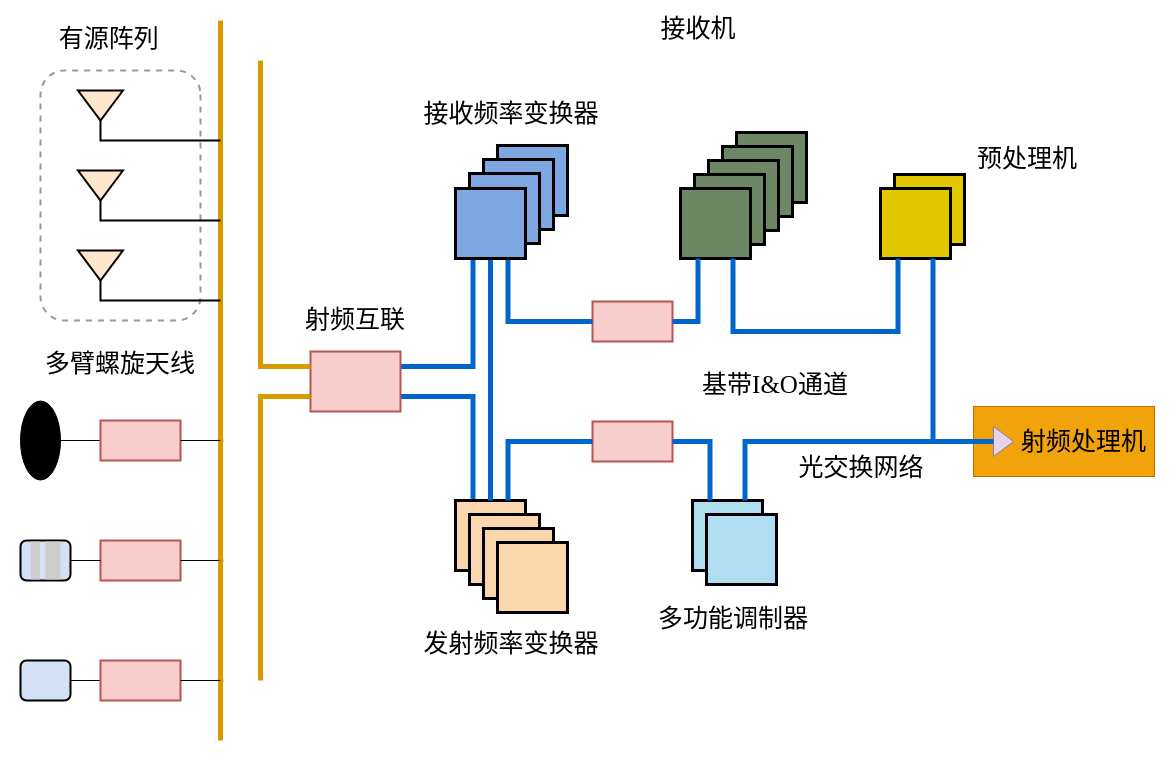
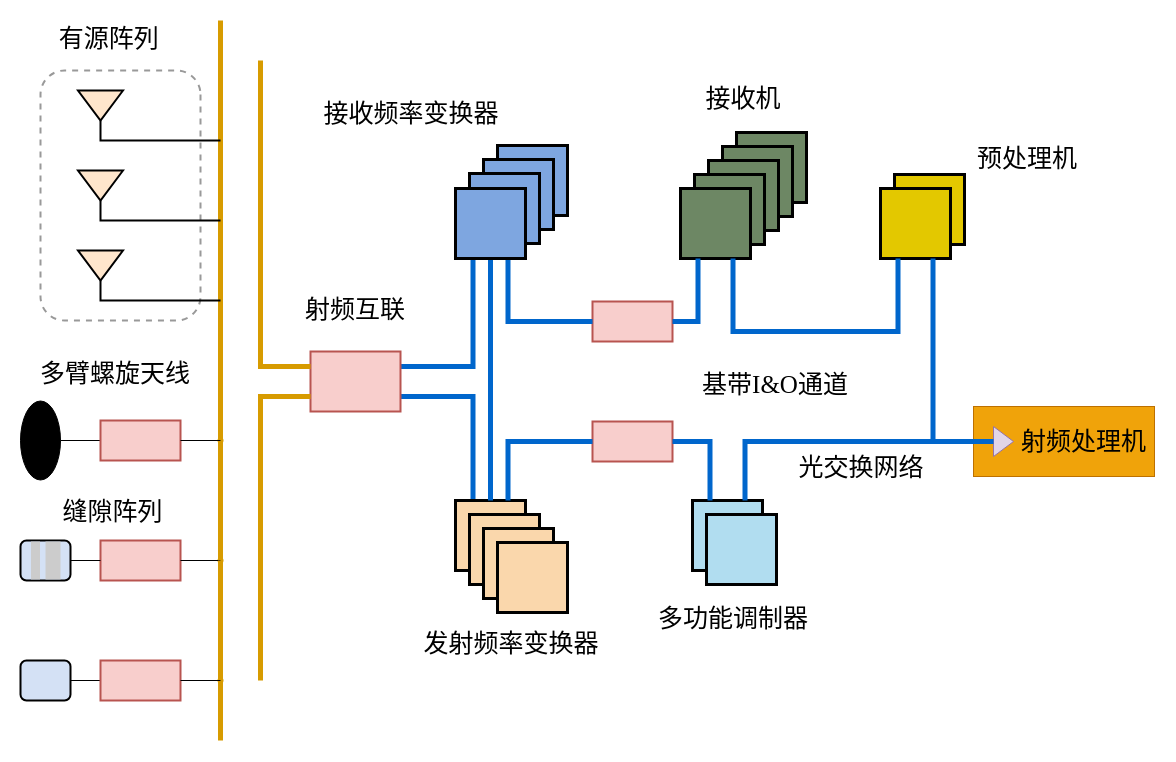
node "接收机": moved (699, 26) -> (744, 96)
node "接收频率变换器": moved (512, 111) -> (412, 111)
node "射频互联": moved (356, 317) -> (356, 307)
node "多臂螺旋天线": moved (121, 361) -> (116, 371)
node "缝隙阵列": added
